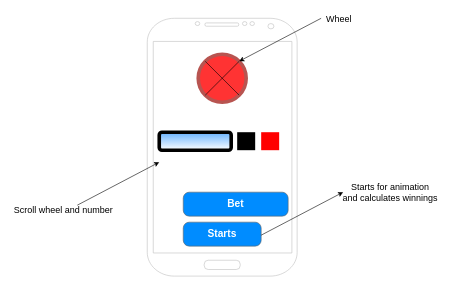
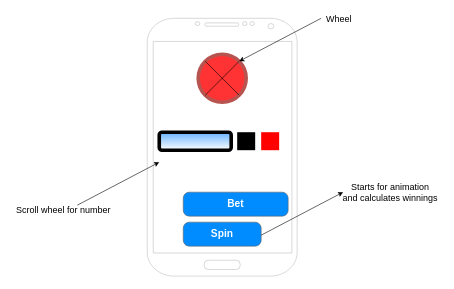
node "Scroll wheel and number": label "Scroll wheel and number" -> "Scroll wheel for number"
node "Starts": label "Starts" -> "Spin"
